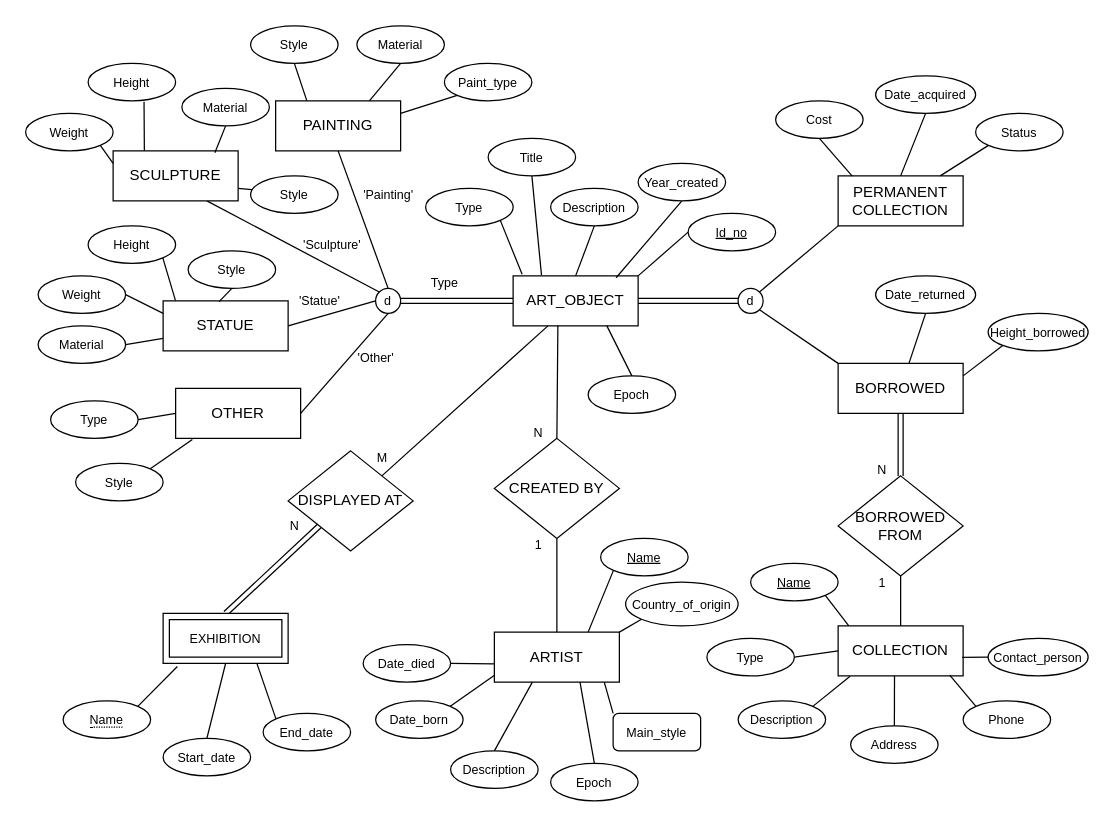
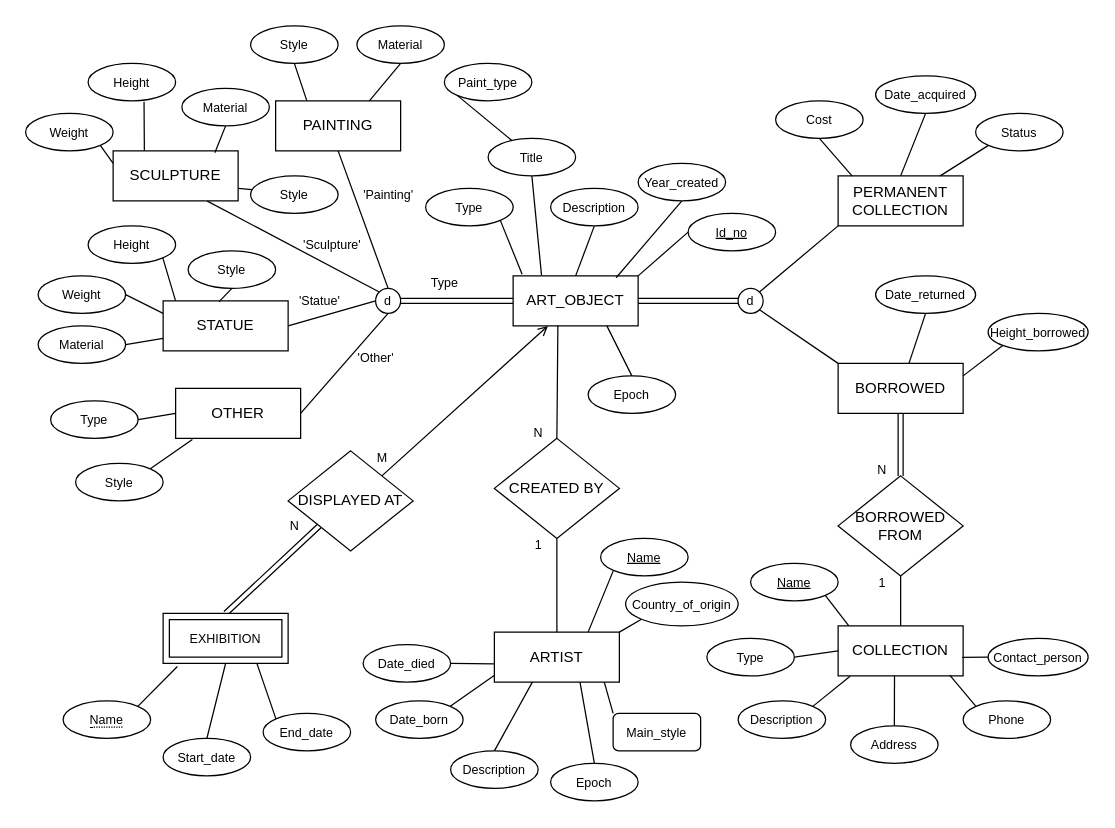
edge "Paint_type" -- "PAINTING": now "Paint_type" -- "Title"
edge "ART_OBJECT" -- "DISPLAYED AT": arrowhead none -> open
